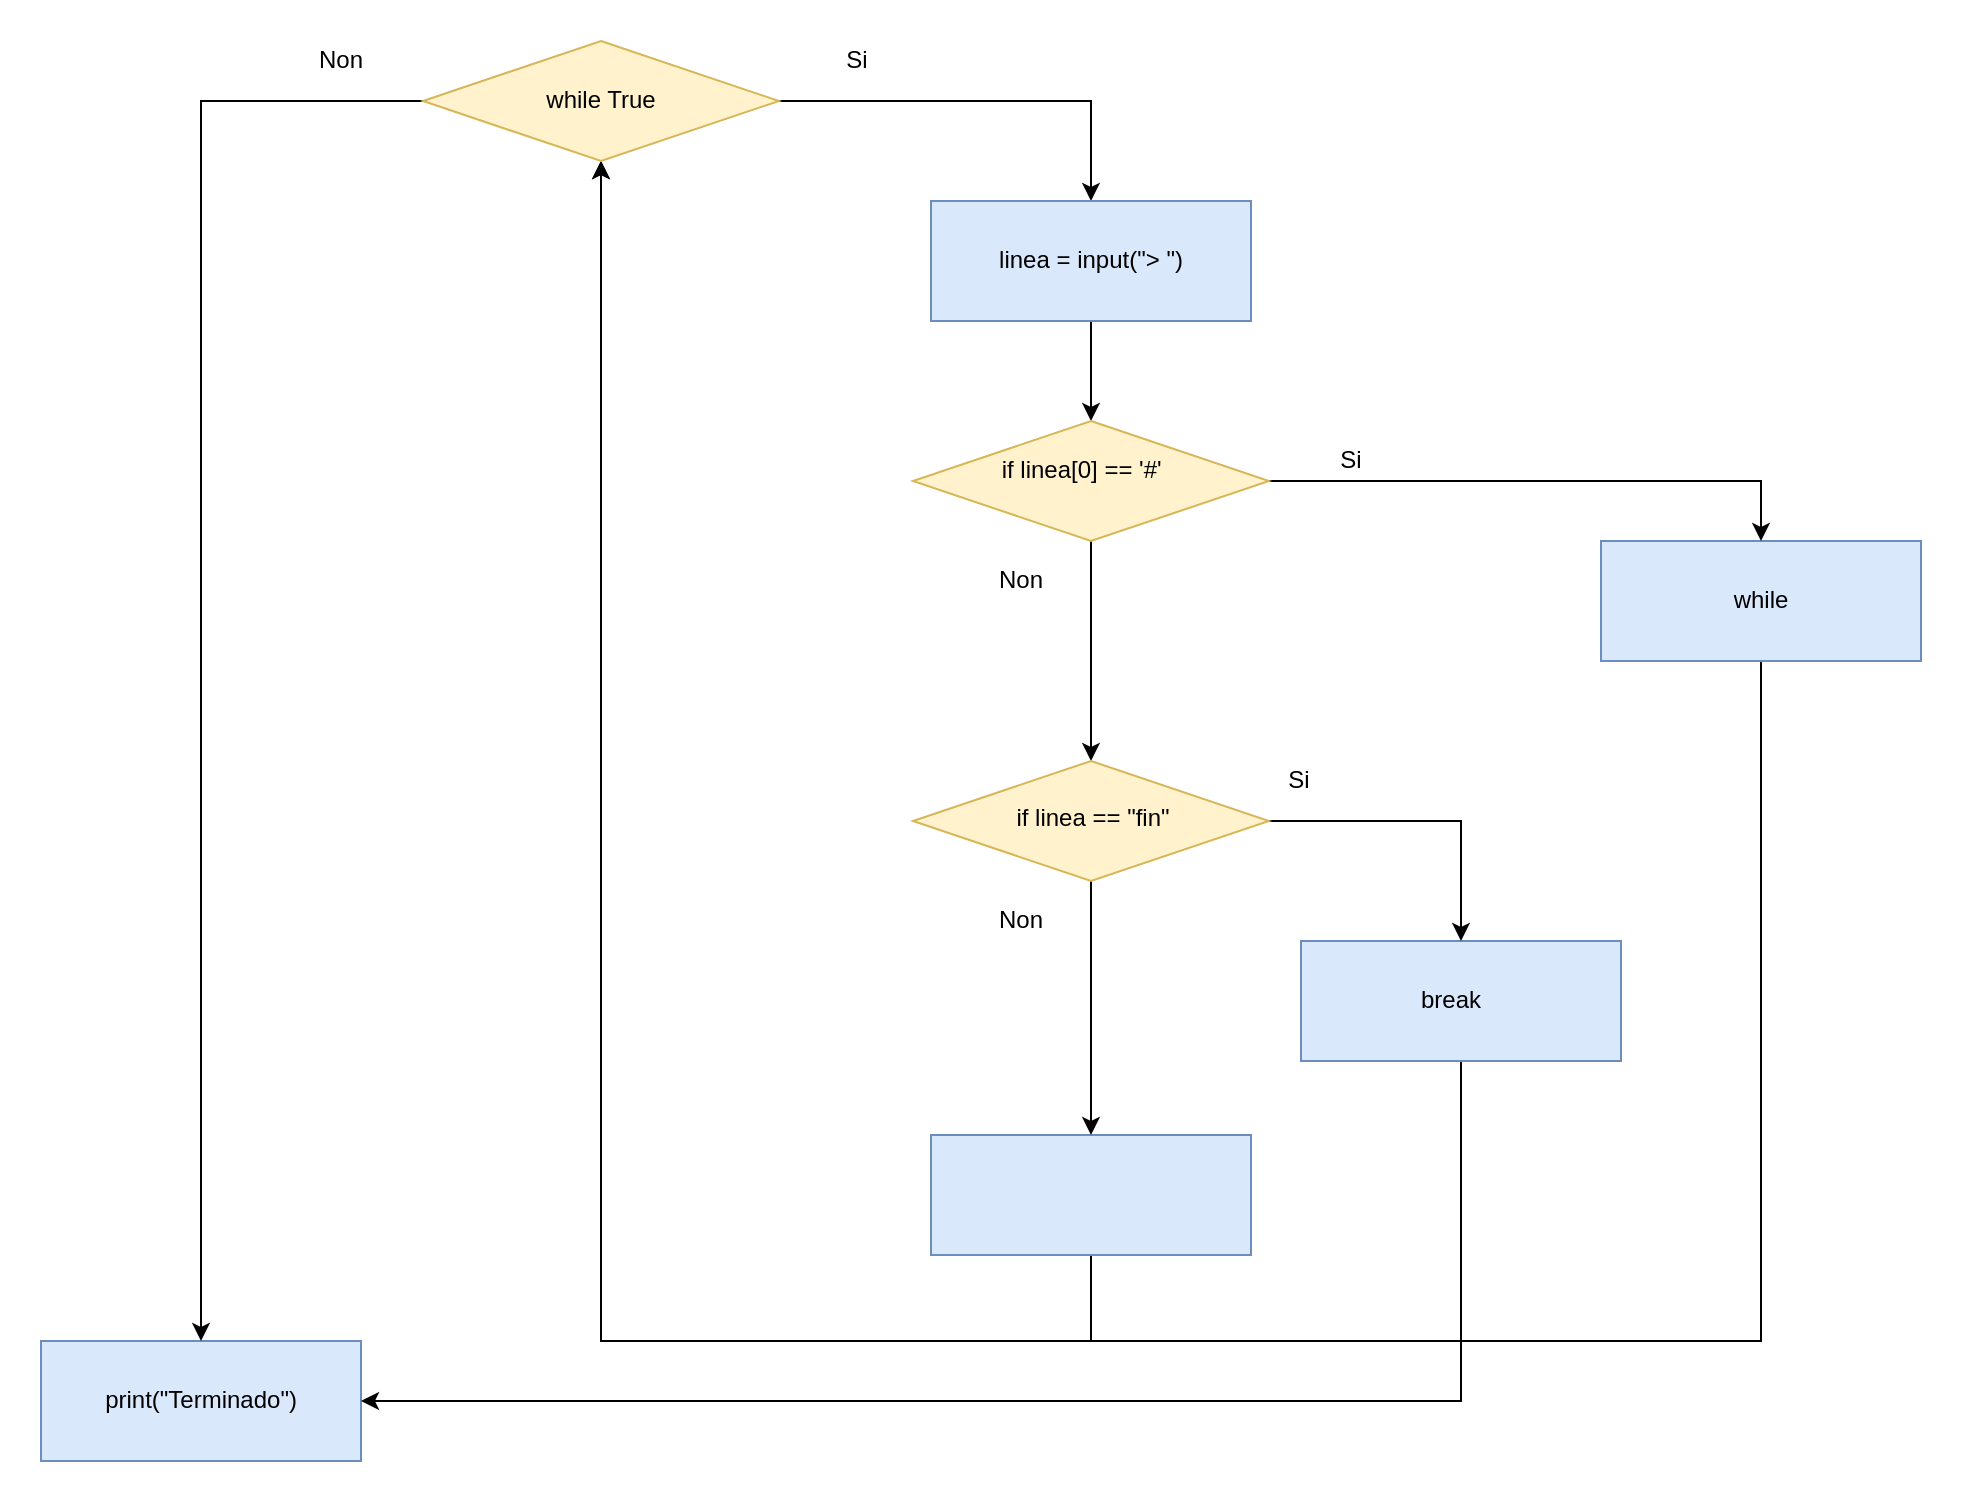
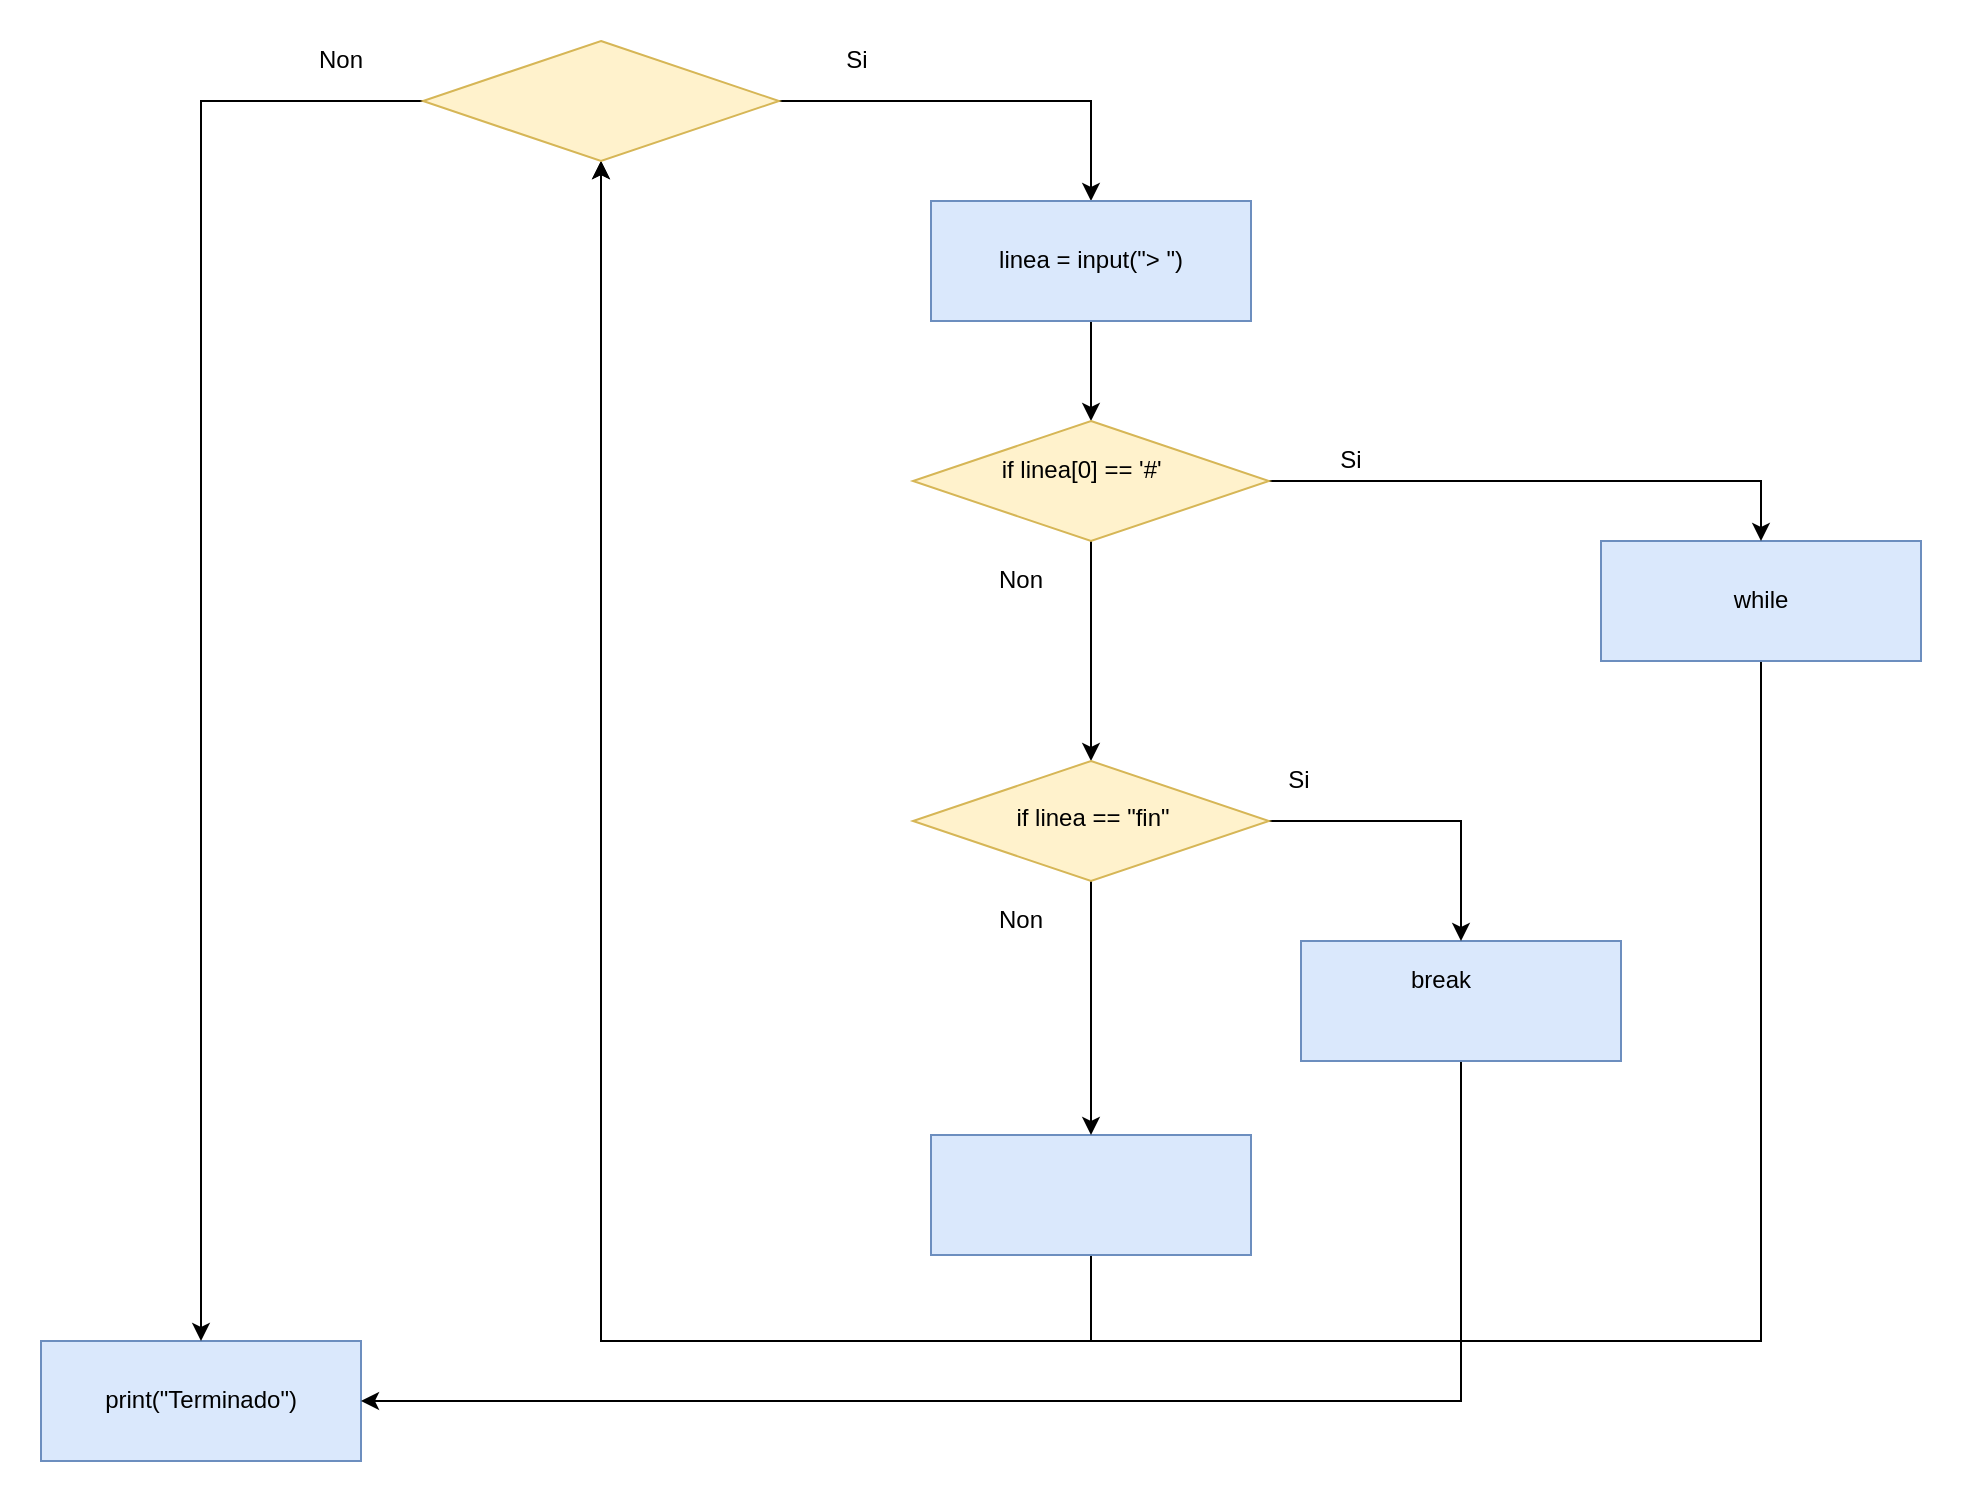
node "while True": removed
node "break": moved (1451, 1001) -> (1441, 981)
